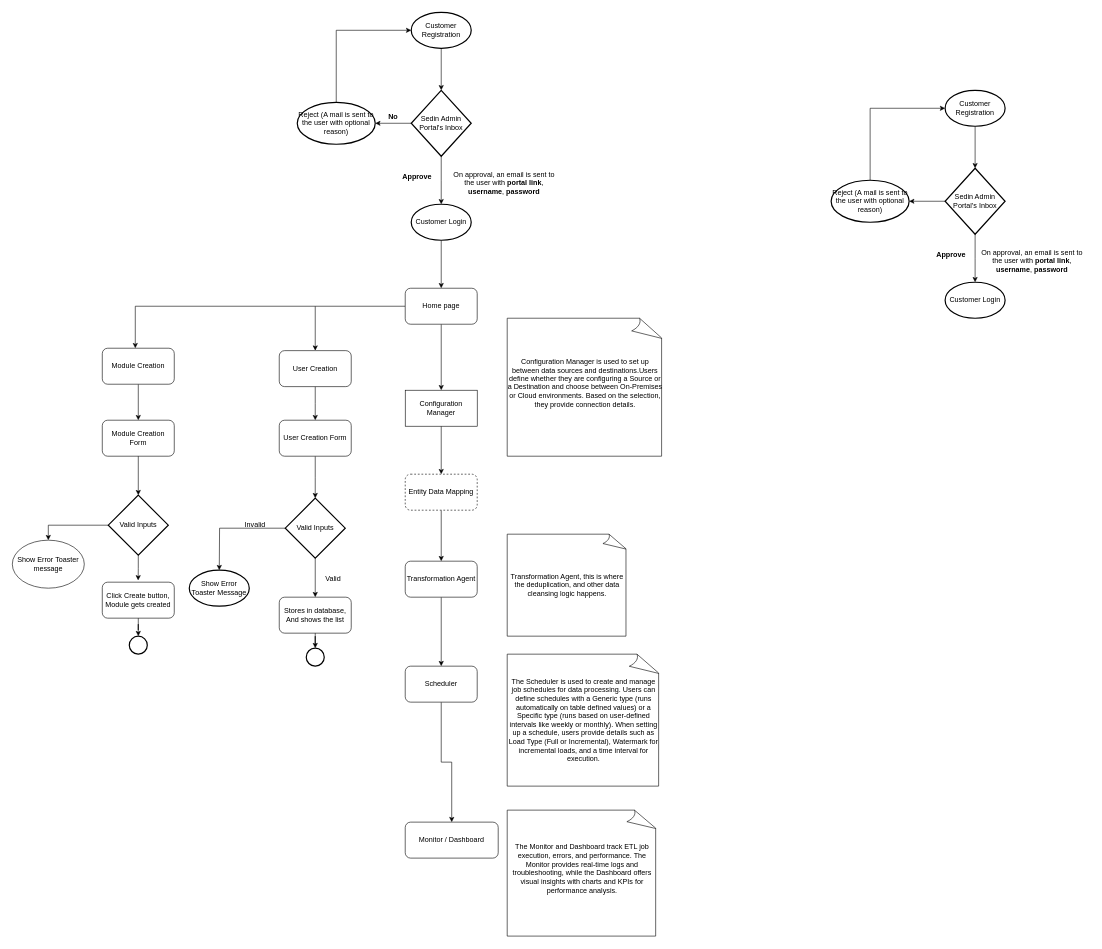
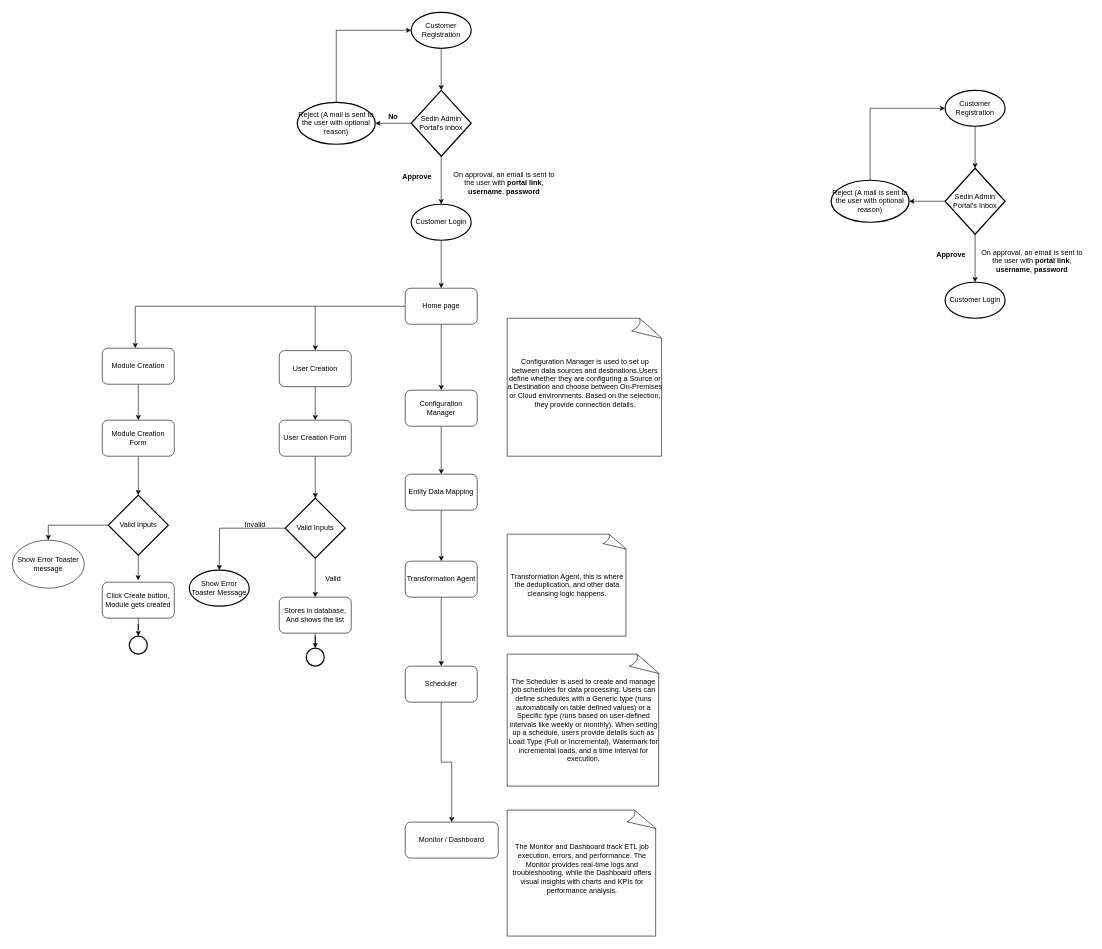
node "Configuration Manager": shape rectangle -> rounded rectangle
node "Entity Data Mapping": style dashed -> solid
